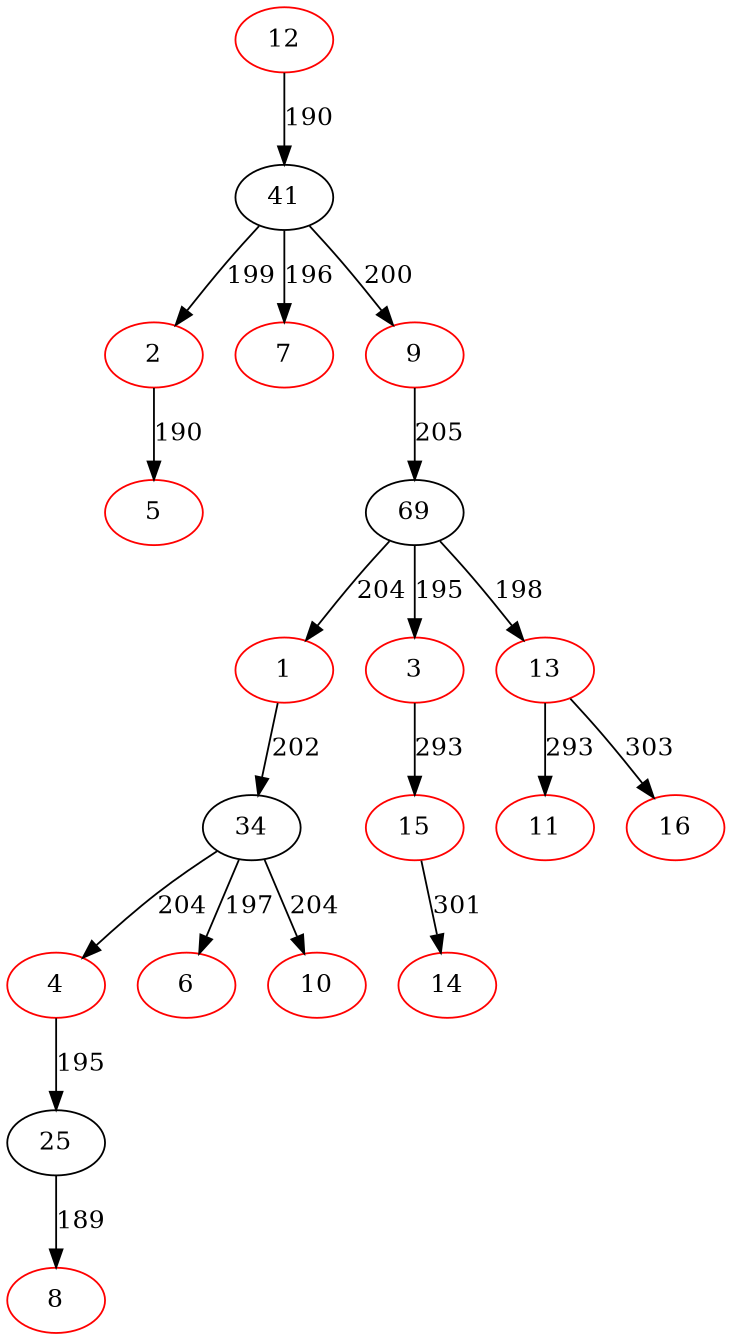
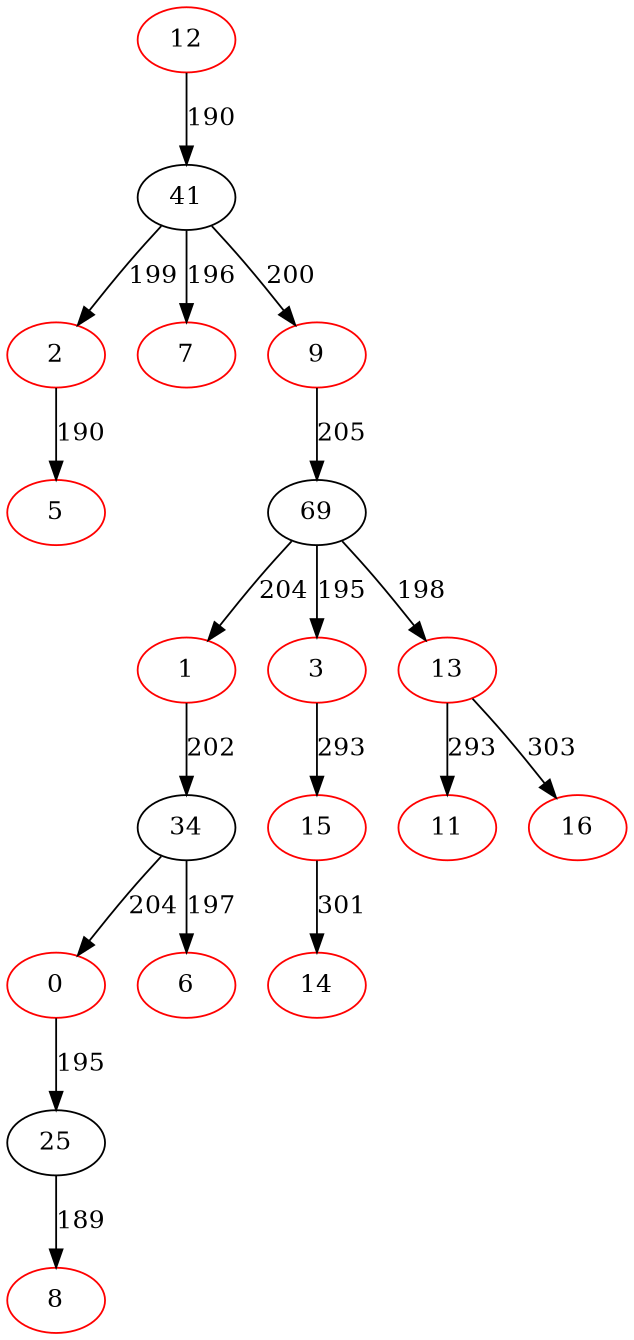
node "4": label "4" -> "0"
node "10": removed
